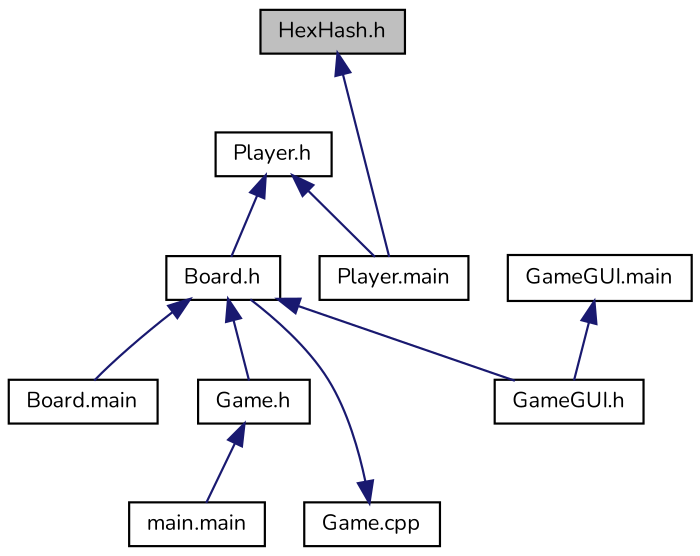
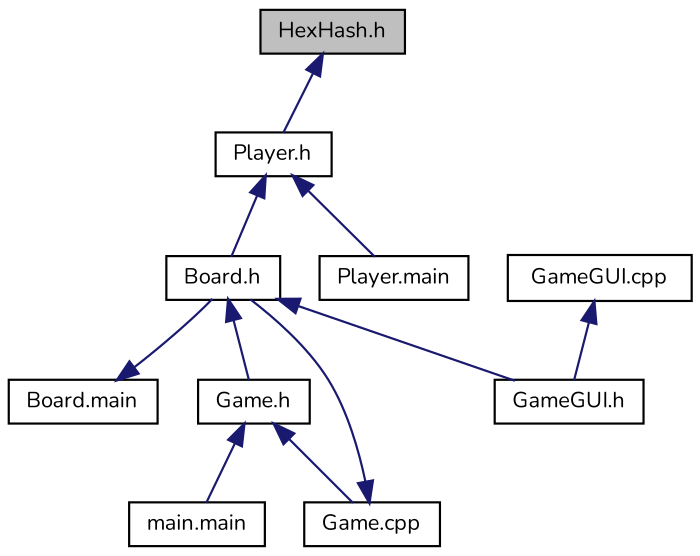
edge "Player.main" -> "HexHash.h": now "Player.h" -> "HexHash.h"
node "GameGUI.main": label "GameGUI.main" -> "GameGUI.cpp"
edge "Board.main" -> "Board.h": reversed
edge "Game.cpp" -> "Game.h": added
